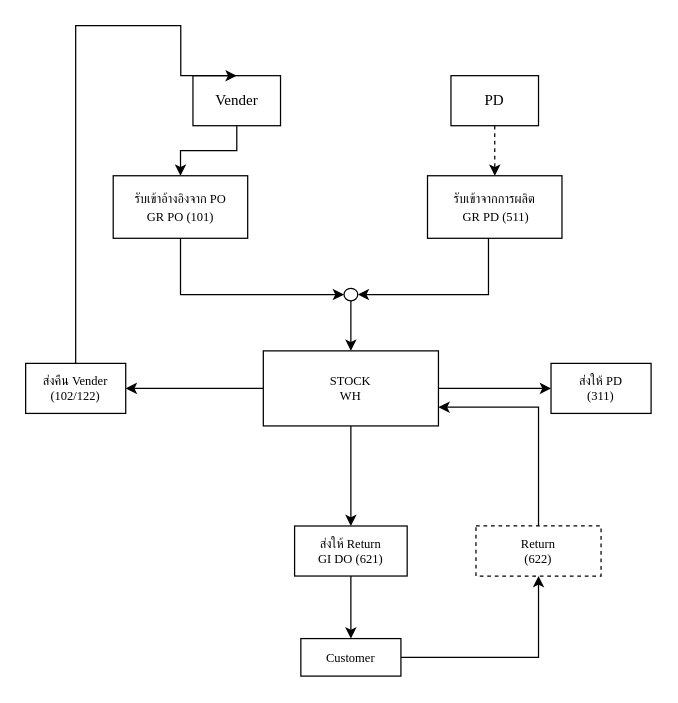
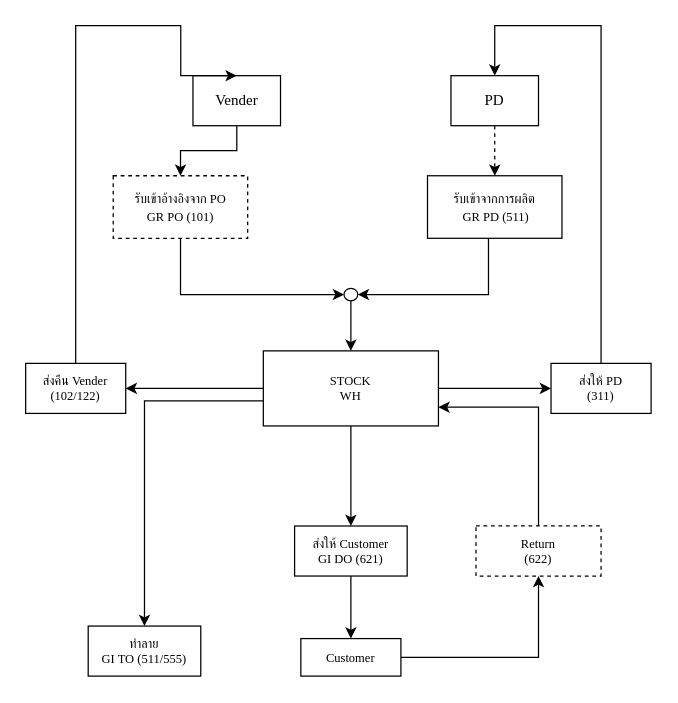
edge "ส่งให้ PD (311)" -> "PD": added
node "รับเข้าอ้างอิงจาก PO GR PO (101)": style solid -> dashed
edge "STOCK WH" -> "ทำลาย GI TO (511/555)": added
node "ส่งให้ Return GI DO (621)": label "ส่งให้ Return GI DO (621)" -> "ส่งให้ Customer GI DO (621)"
node "ทำลาย GI TO (511/555)": added
